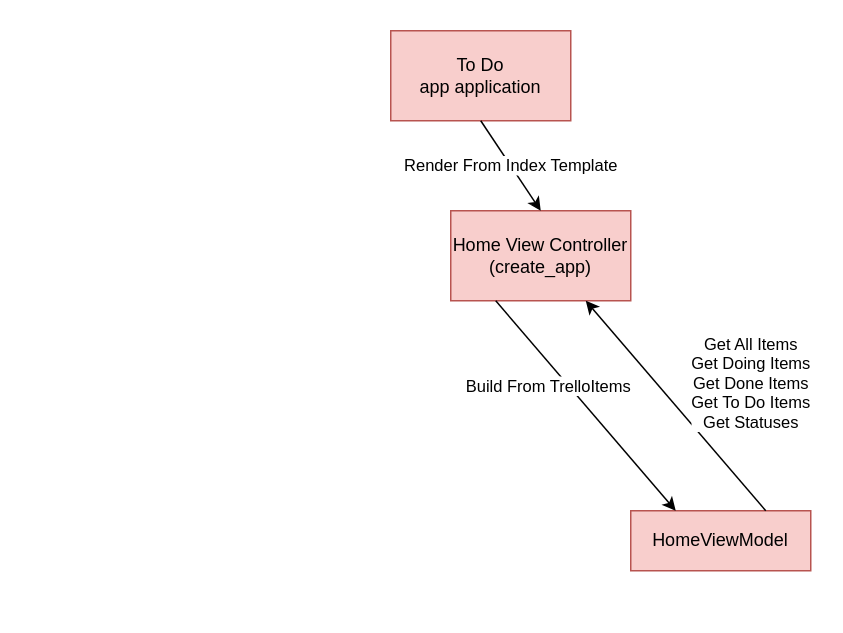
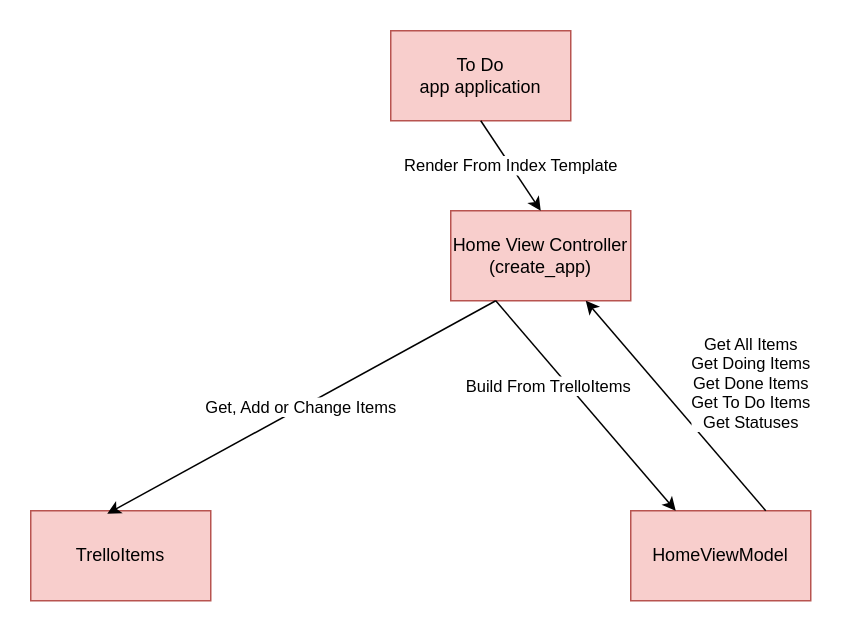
edge "Home View Controller (create_app)" -> "TrelloItems": added, label "Get, Add or Change Items"
node "HomeViewModel": size 180x60 -> 180x90
node "TrelloItems": added
